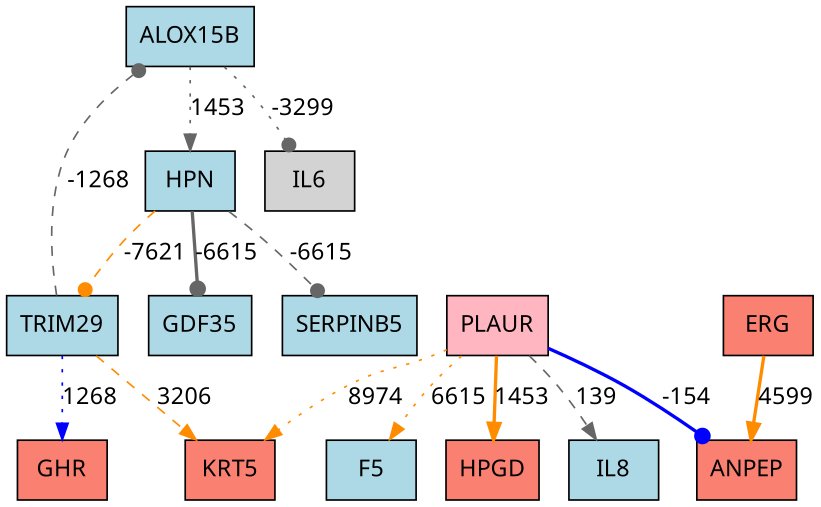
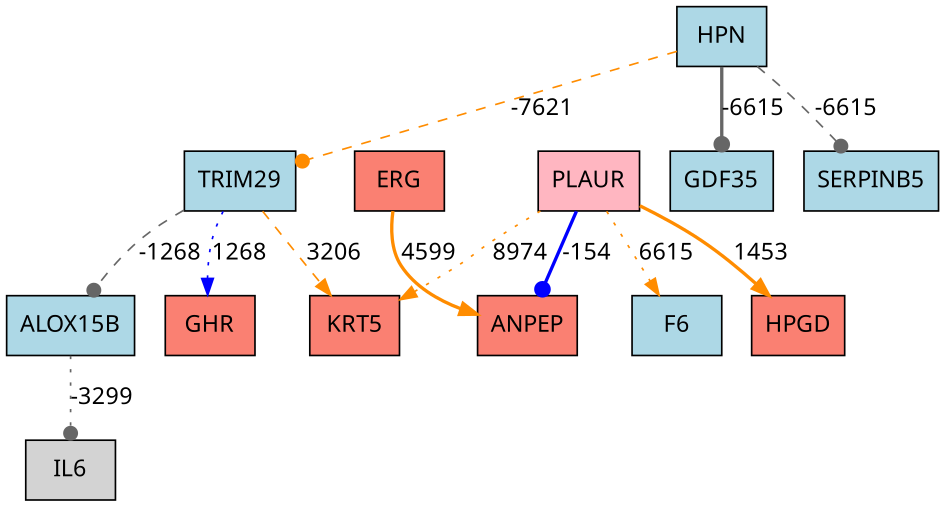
edge "ALOX15B" -> "HPN": removed, label "1453"
node "F5": label "F5" -> "F6"
node "IL8": removed
